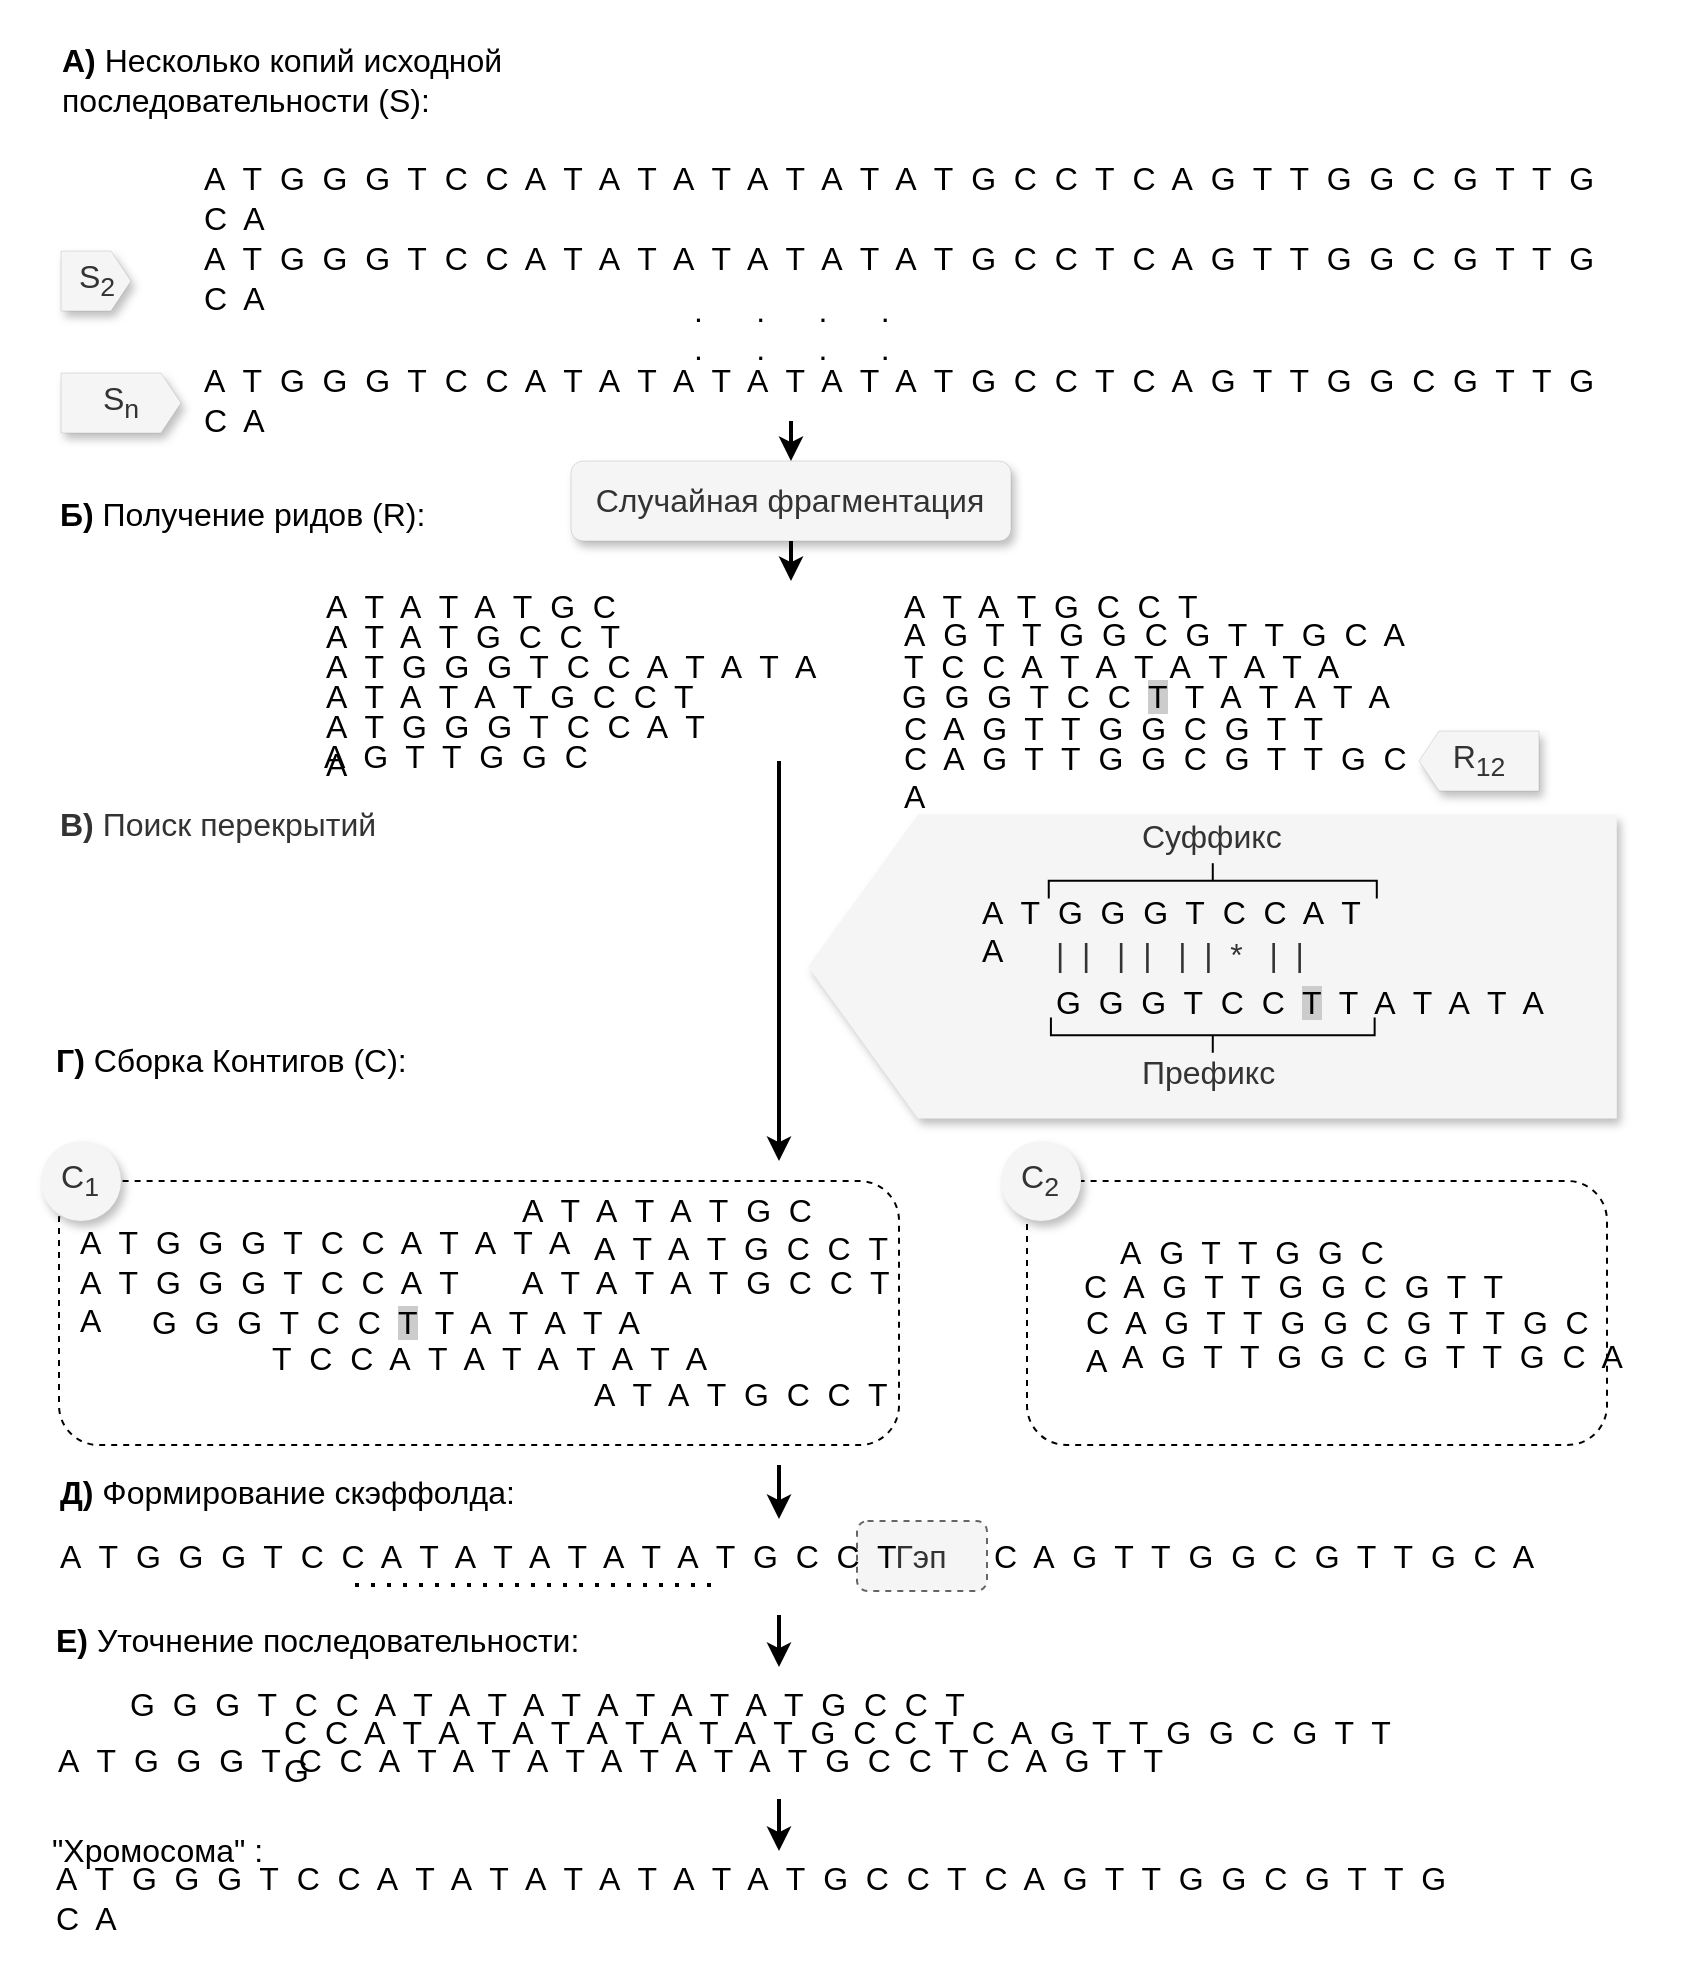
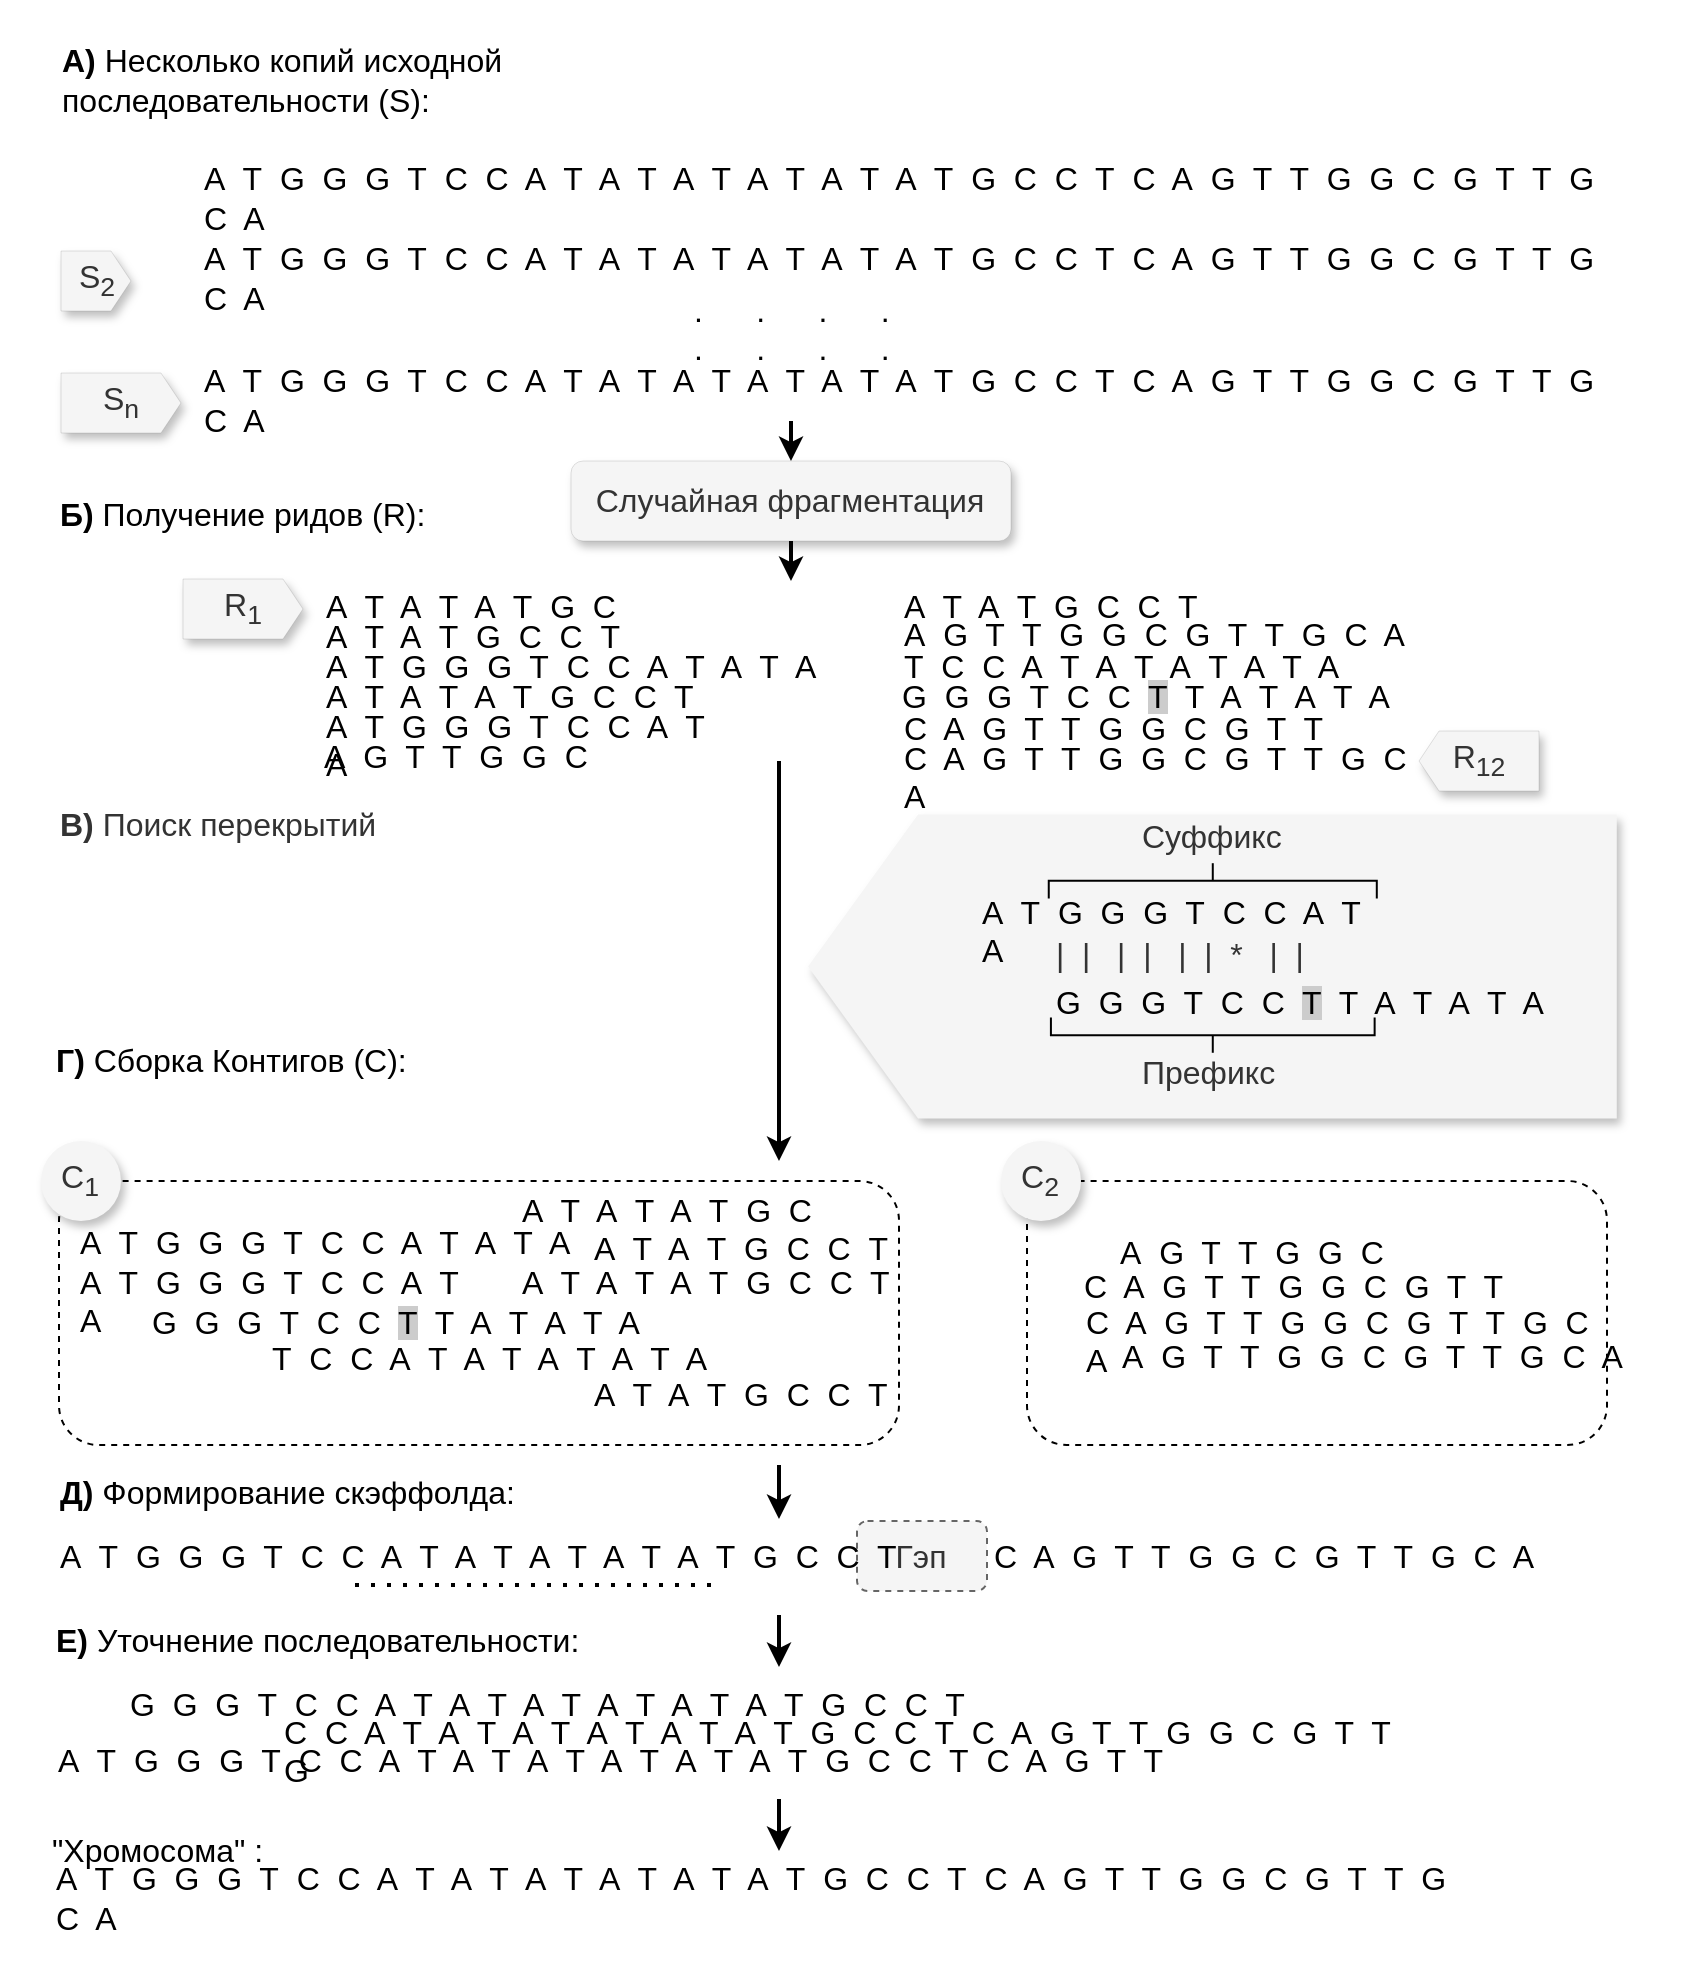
node "R1": added
